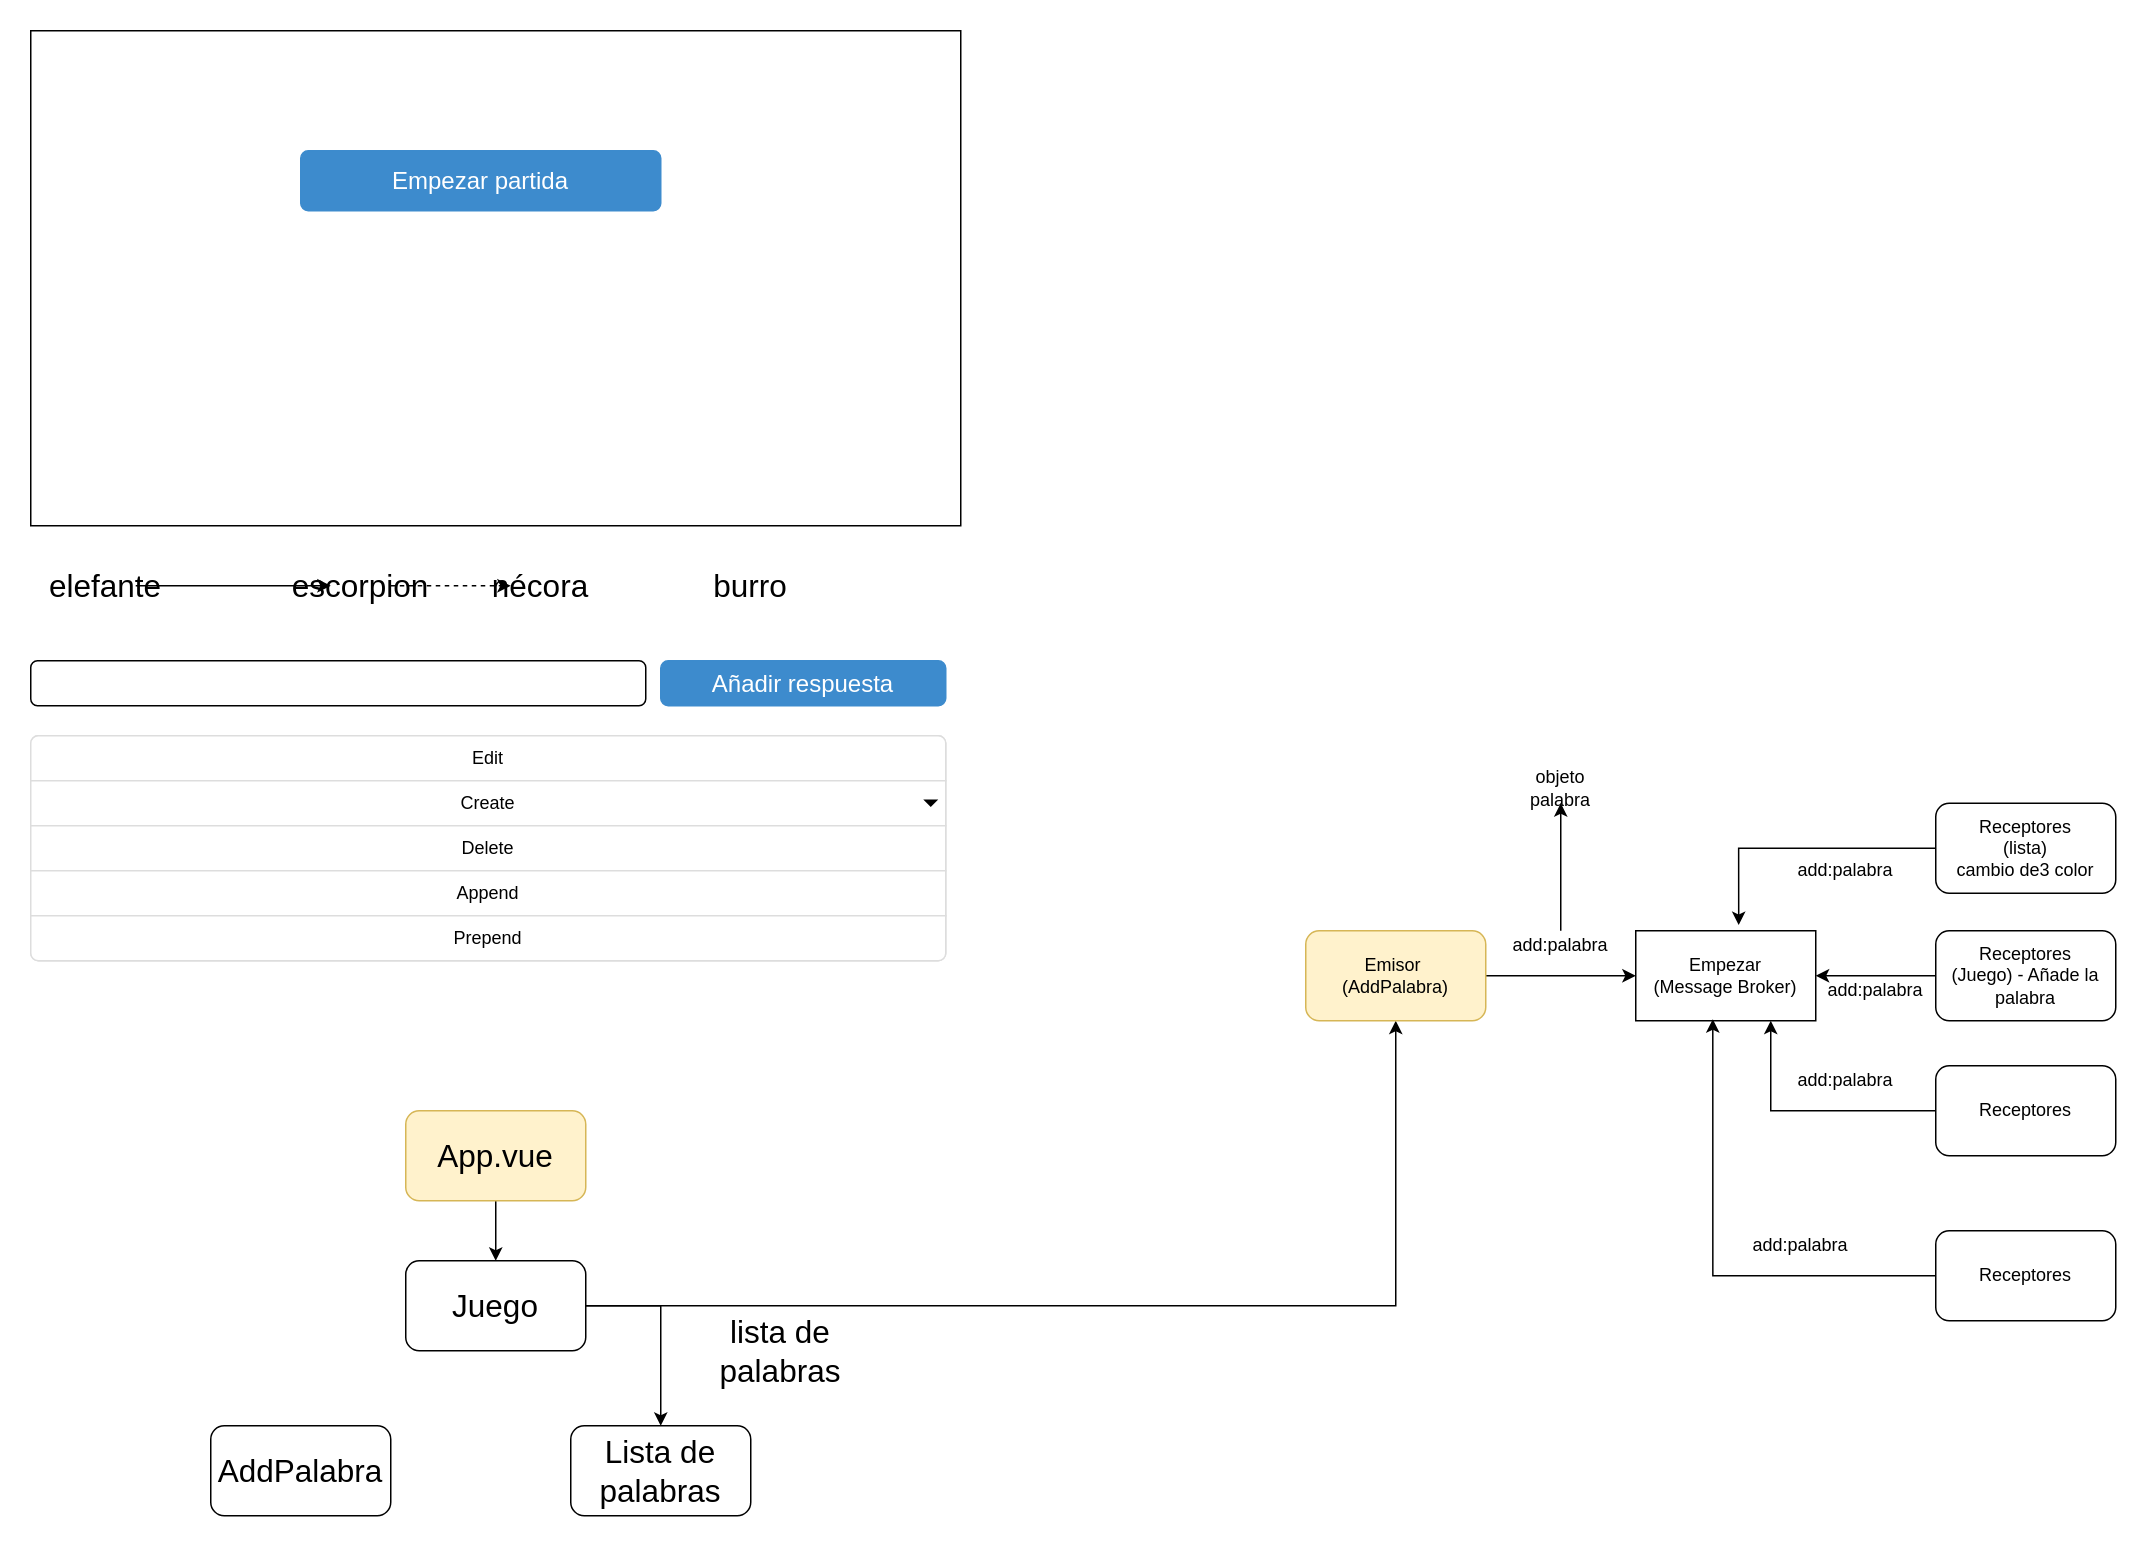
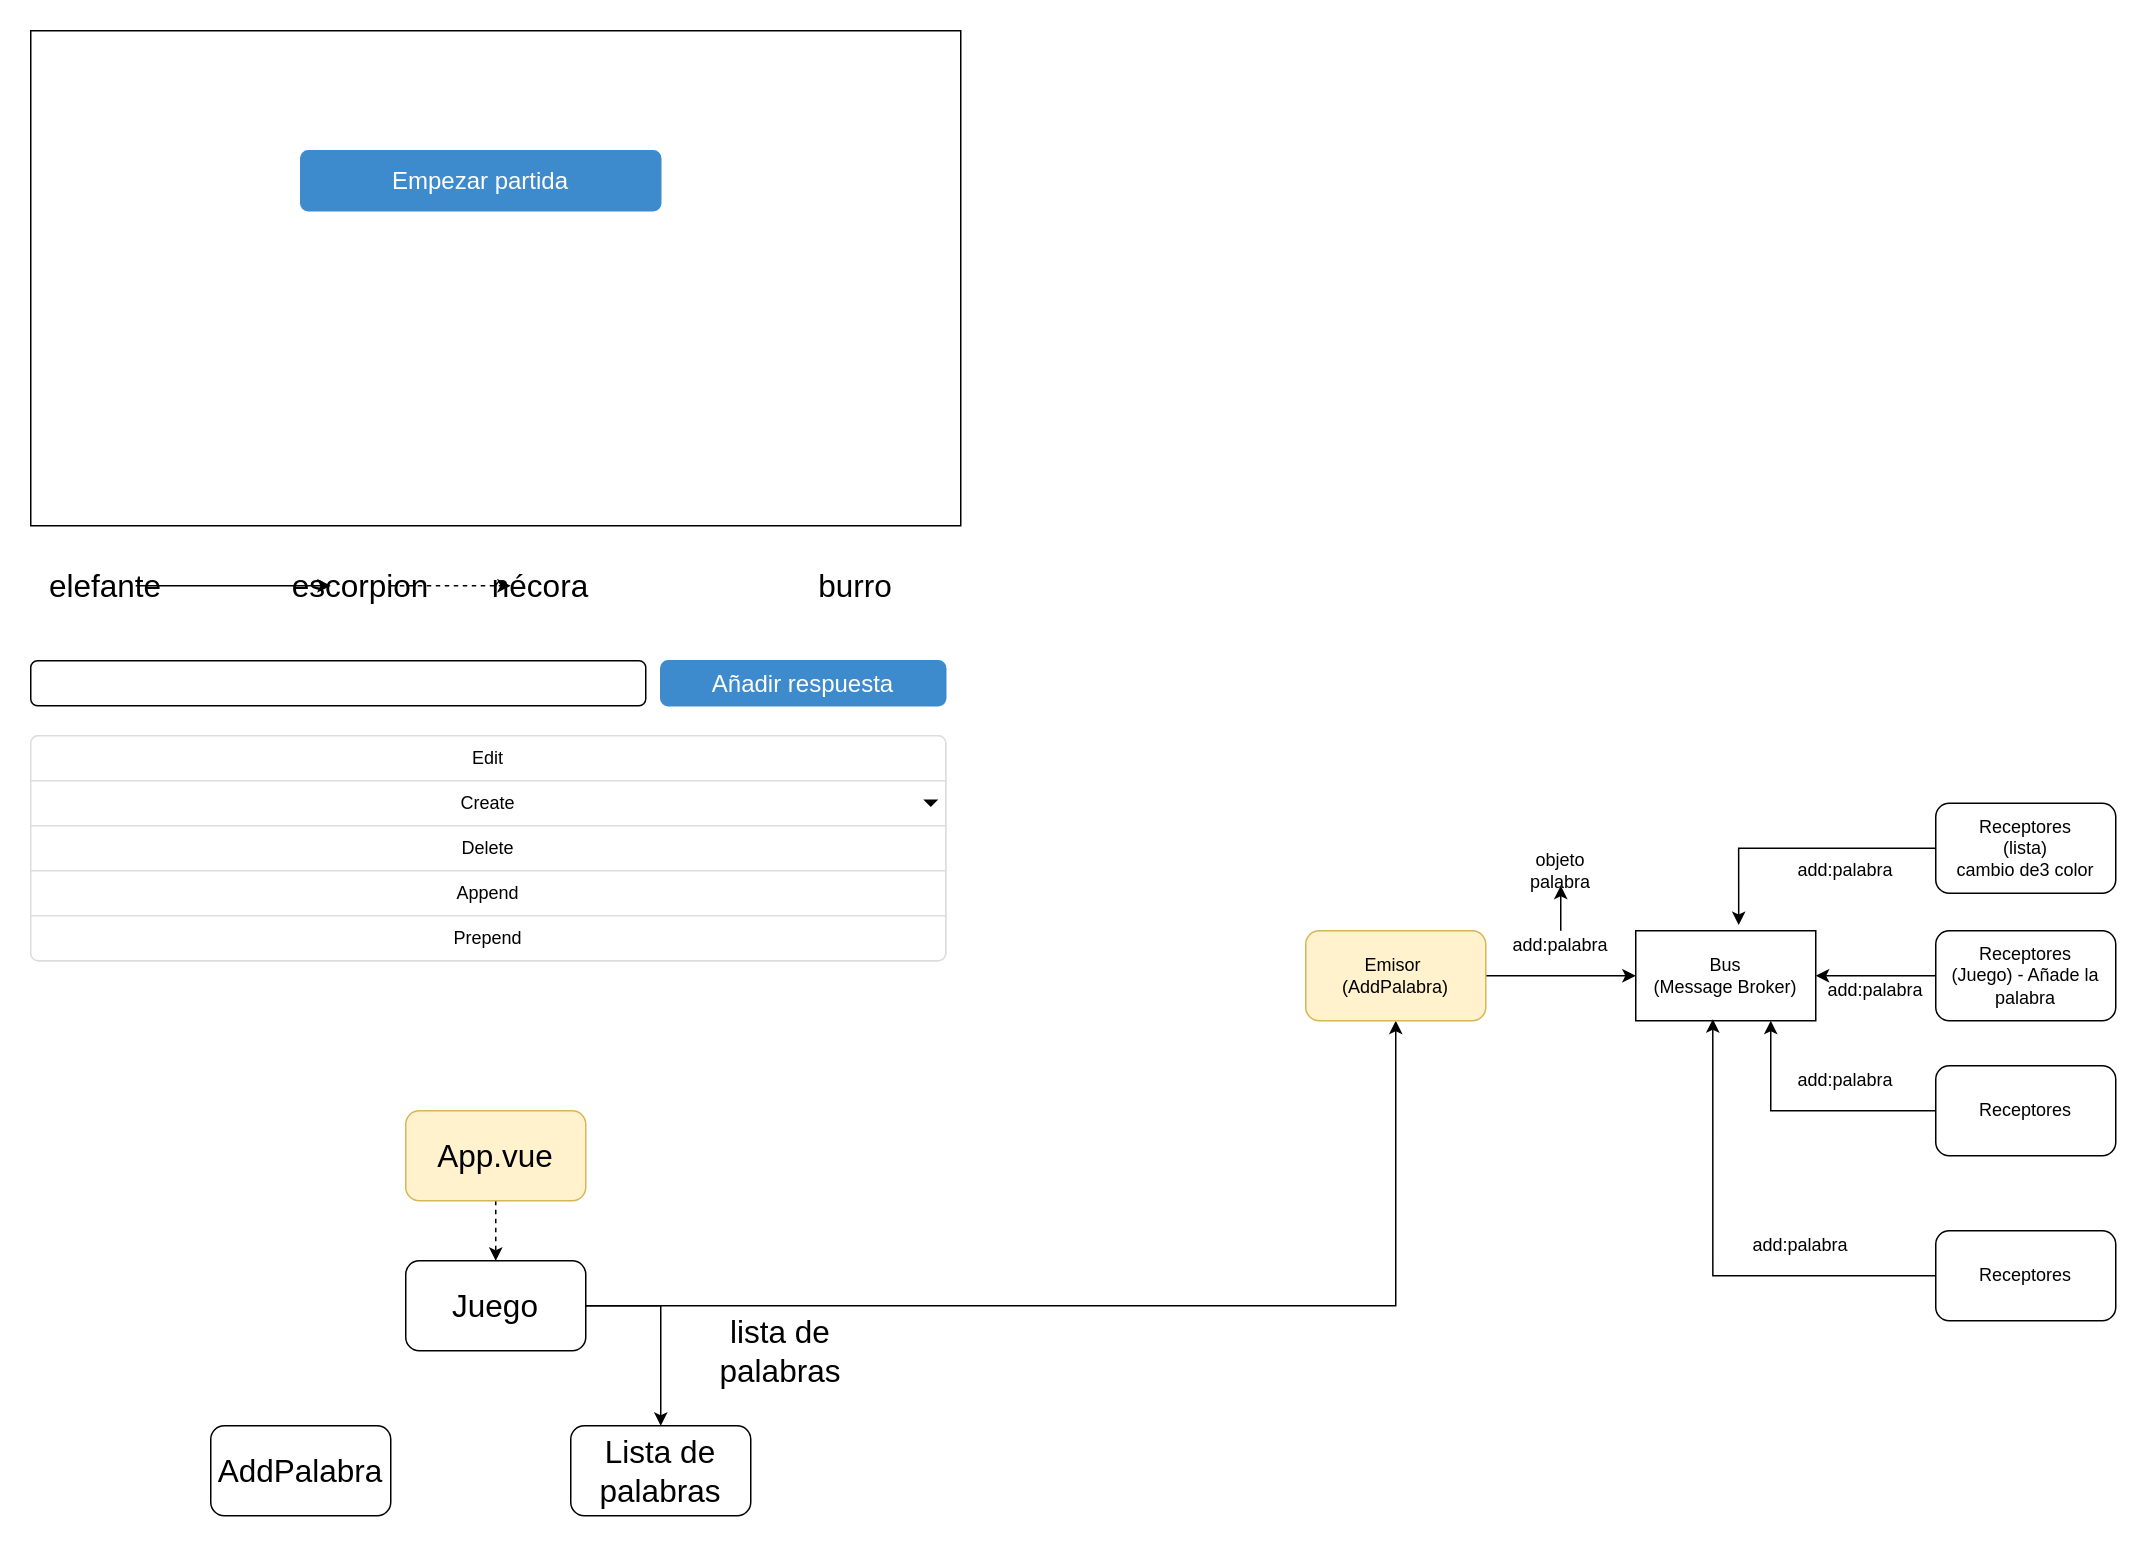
node "burro": moved (751, 586) -> (856, 586)
node "objeto palabra": moved (1561, 788) -> (1561, 871)
node "Empezar (Message Broker)": label "Empezar (Message Broker)" -> "Bus (Message Broker)"
edge "App.vue" -> "Juego": style solid -> dashed
